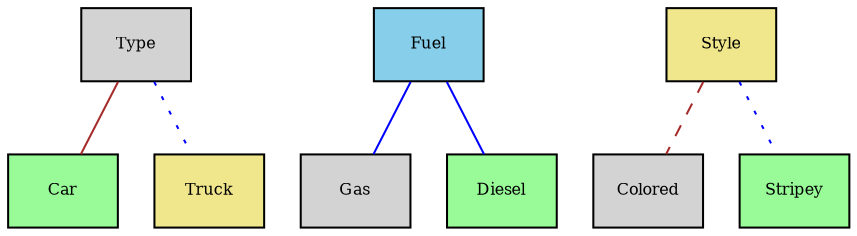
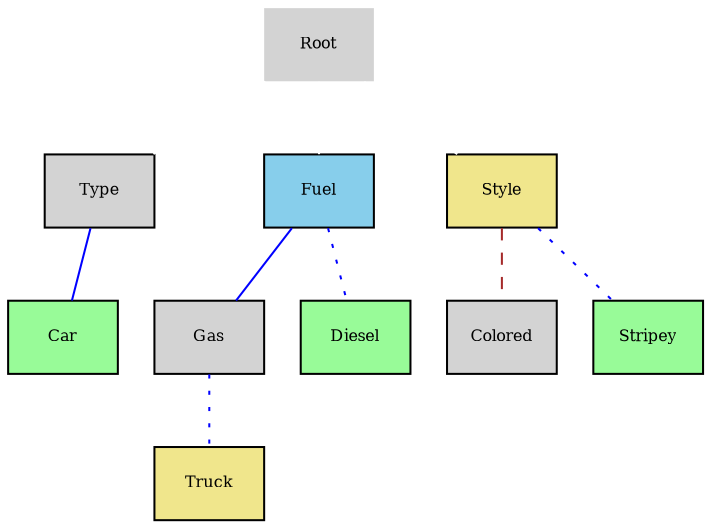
node "Root": added
edge "Type" -- "Car": color brown -> blue
edge "Type" -- "Truck": now "Gas" -- "Truck"
edge "Fuel" -- "Diesel": style solid -> dotted
